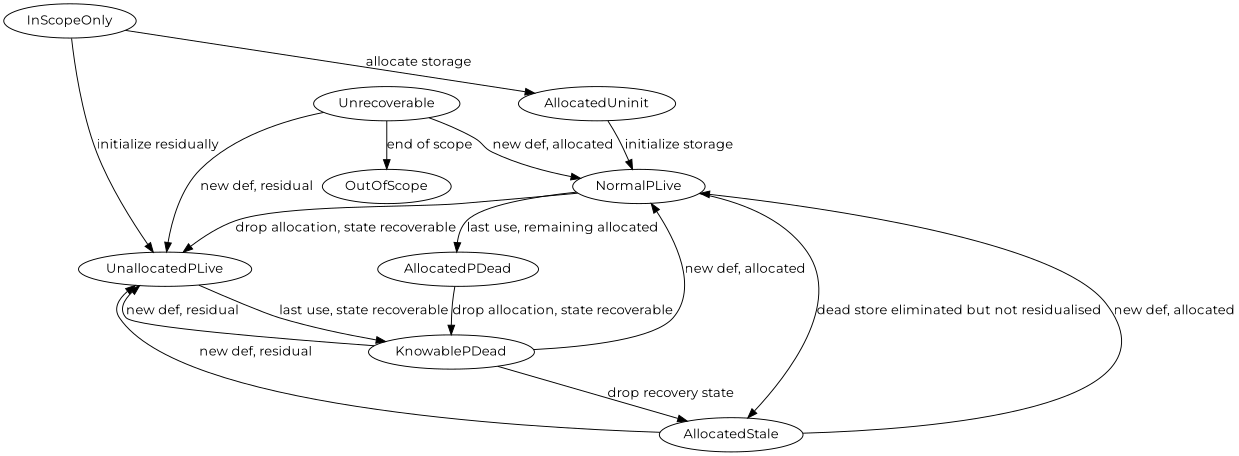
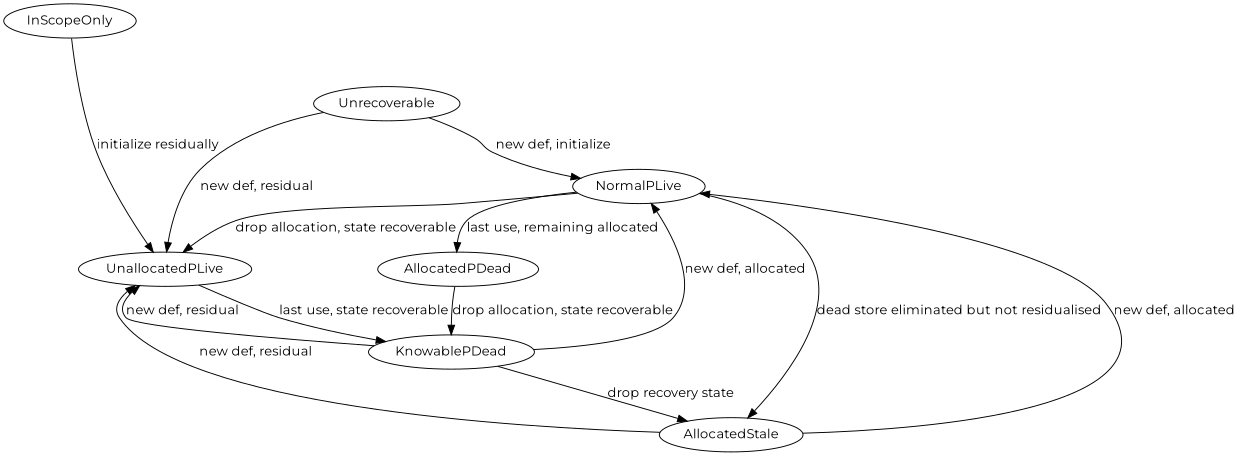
node "AllocatedUninit": removed
edge "Unrecoverable" -> "NormalPLive": label "new def, allocated" -> "new def, initialize"
node "OutOfScope": removed
